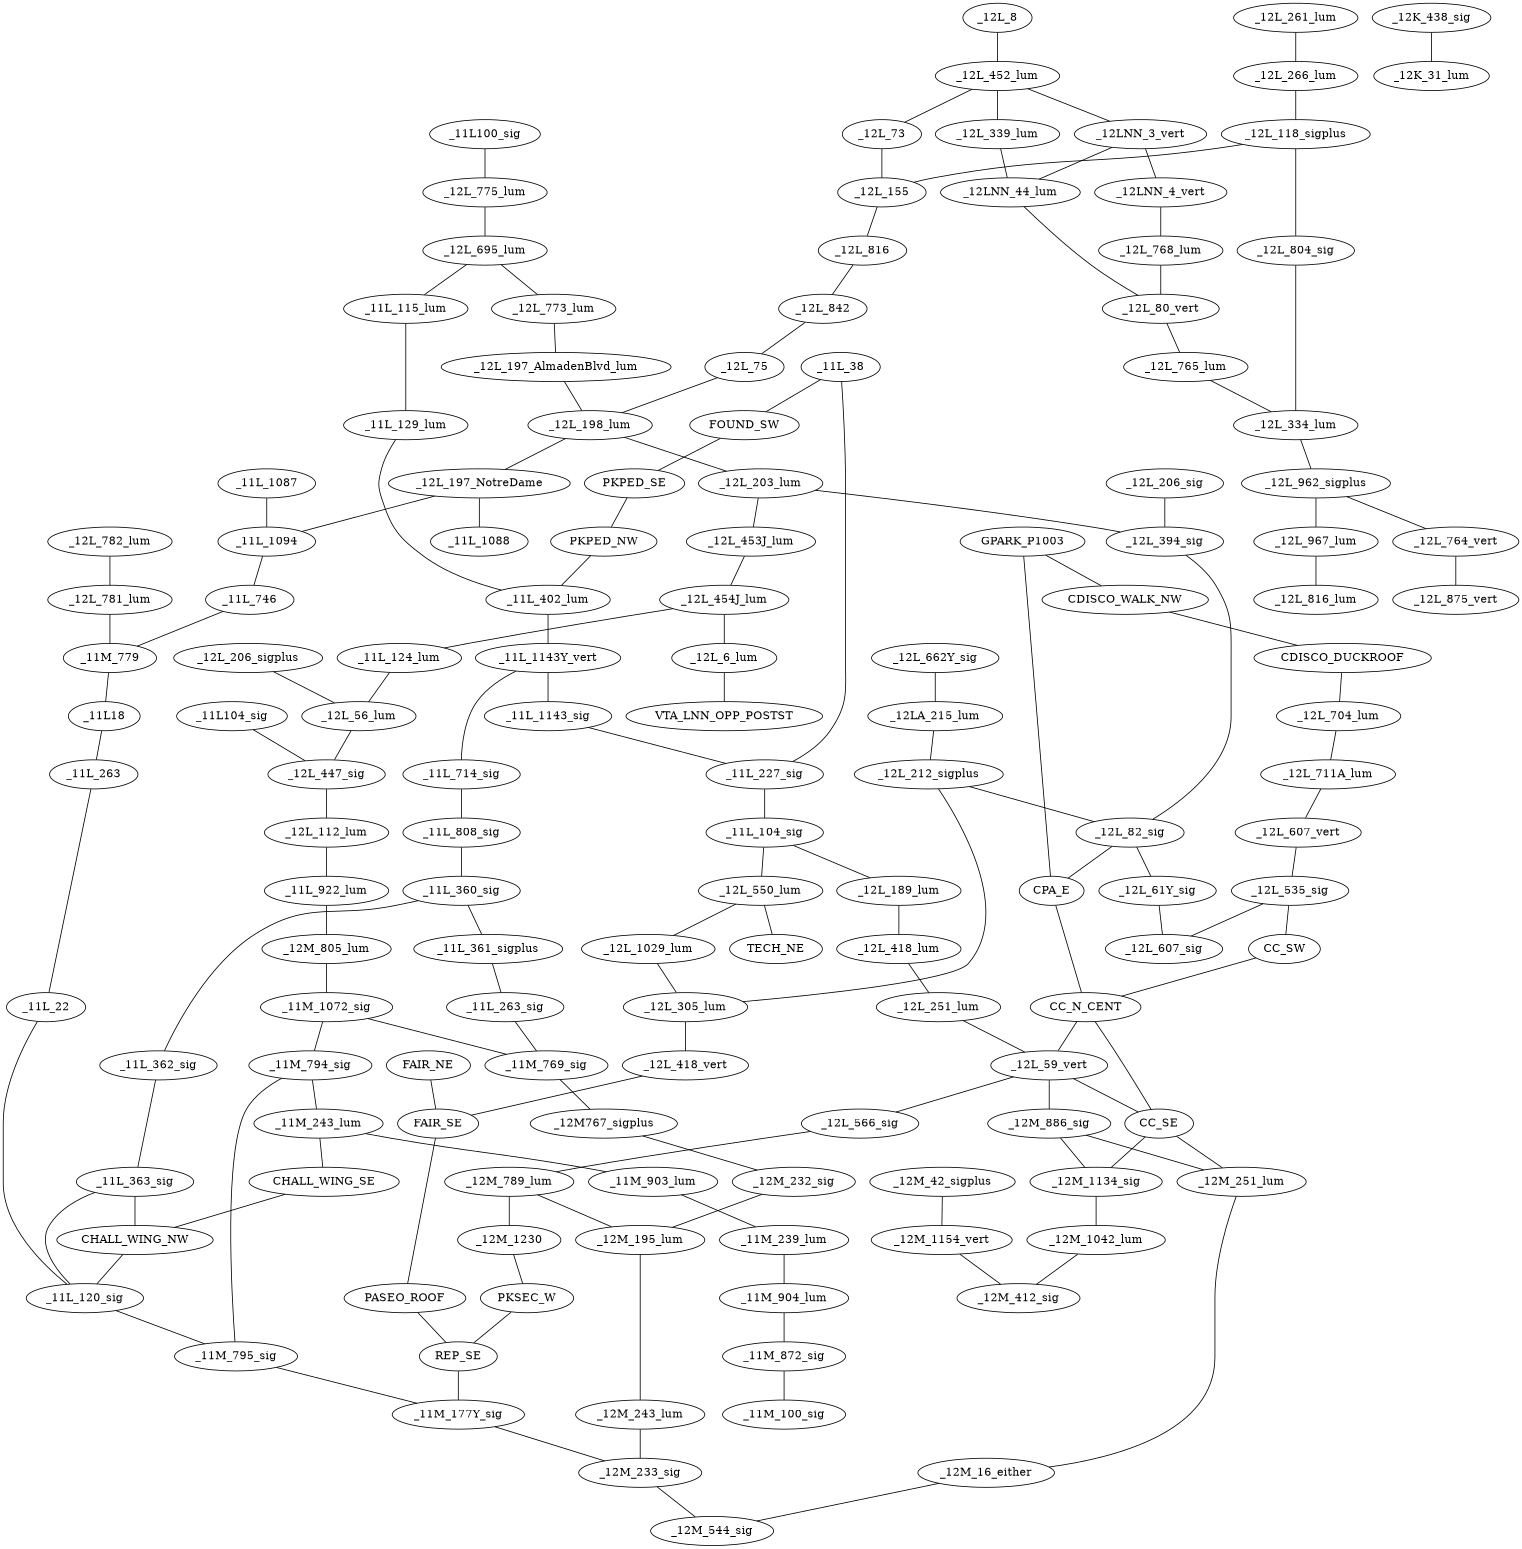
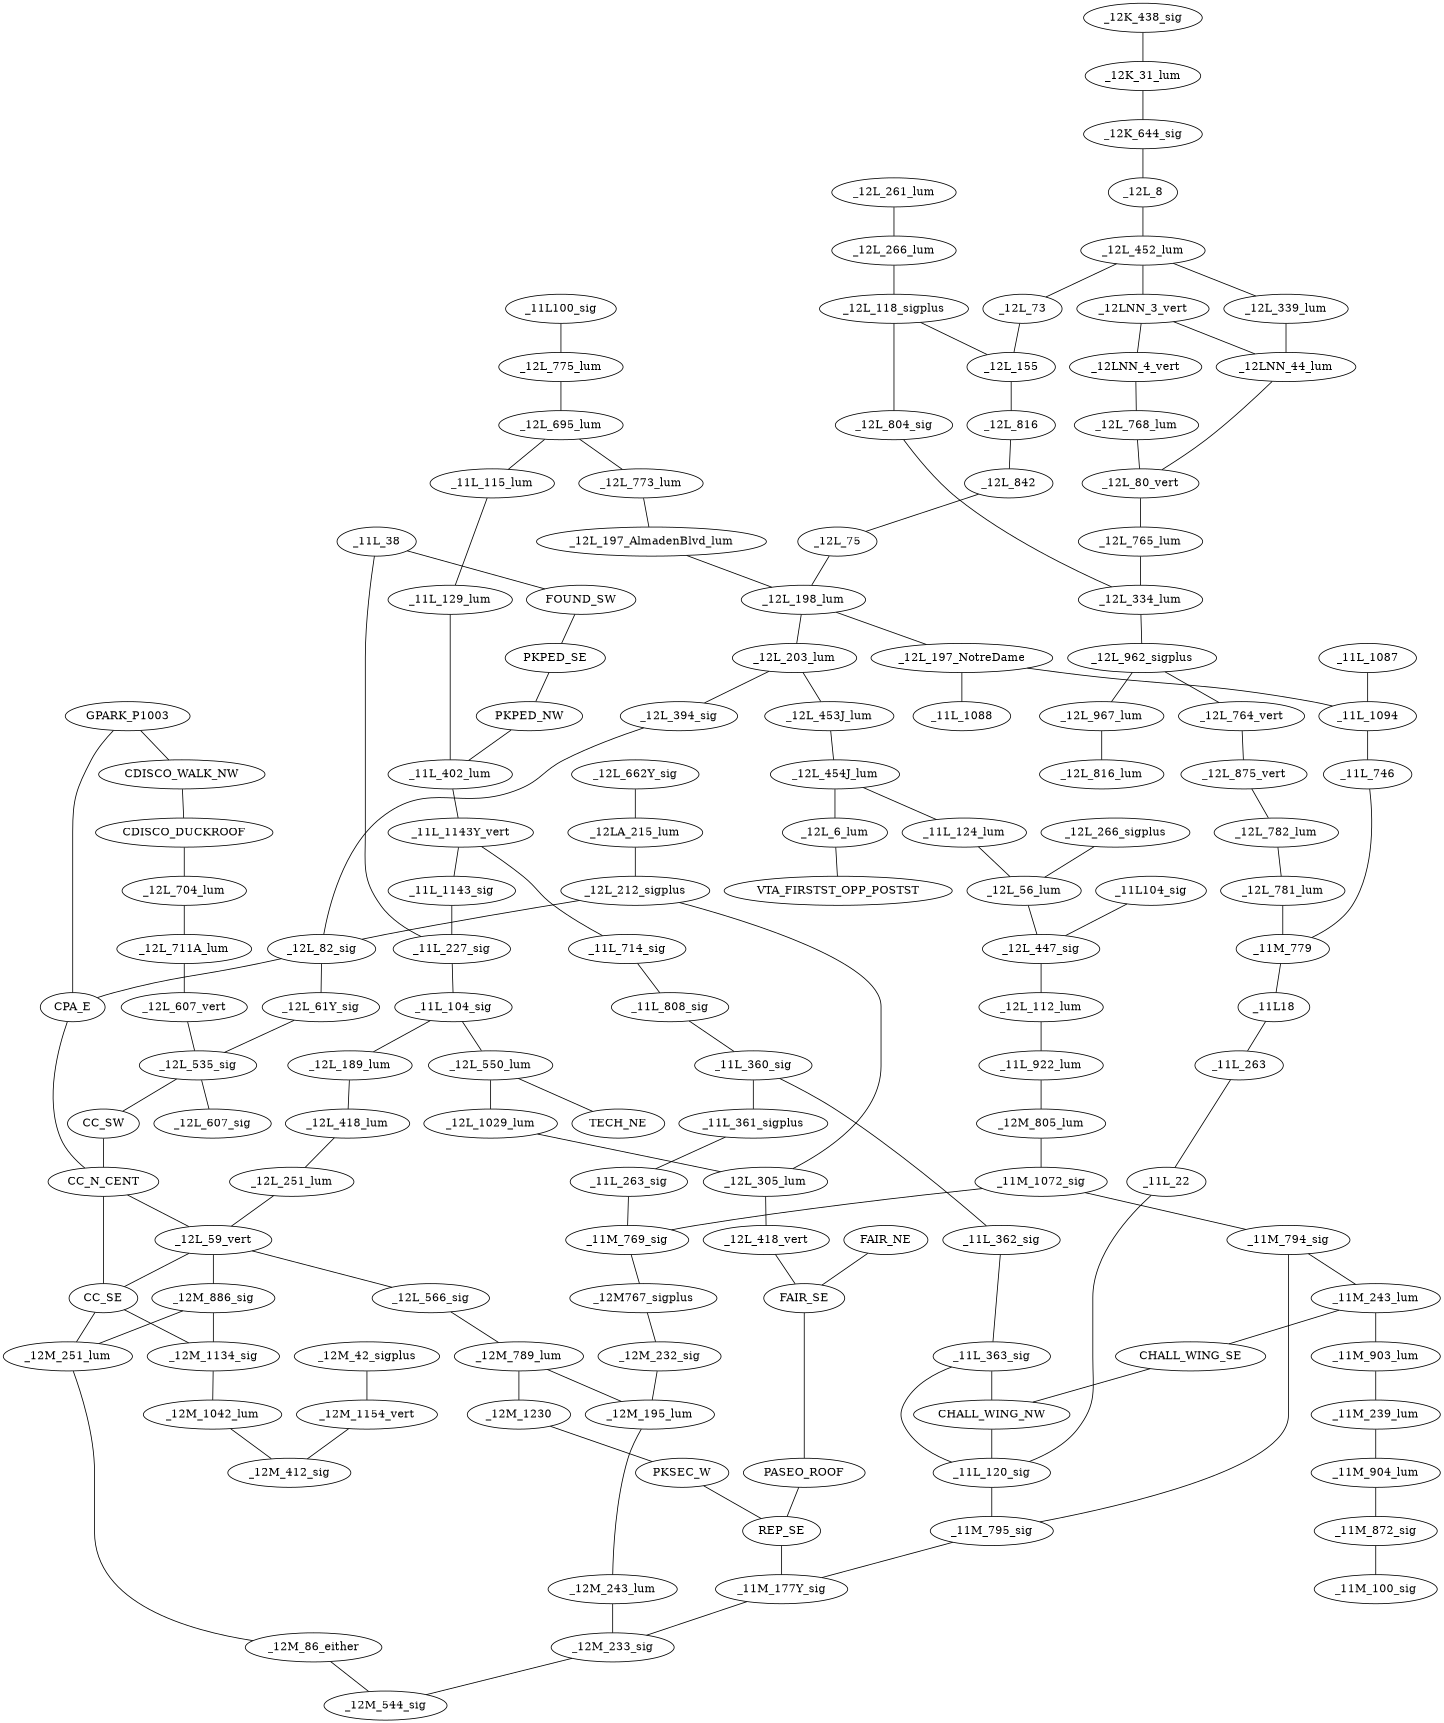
node "_12K_644_sig": added
node "_12L_206_sig": removed
node "_12L_206_sigplus": label "_12L_206_sigplus" -> "_12L_266_sigplus"
node "VTA_LNN_OPP_POSTST": label "VTA_LNN_OPP_POSTST" -> "VTA_FIRSTST_OPP_POSTST"
edge "_12L_875_vert" -- "_12L_782_lum": added
edge "_12L_61Y_sig" -- "_12L_607_sig": now "_12L_61Y_sig" -- "_12L_535_sig"
node "_12M_16_either": label "_12M_16_either" -> "_12M_86_either"
